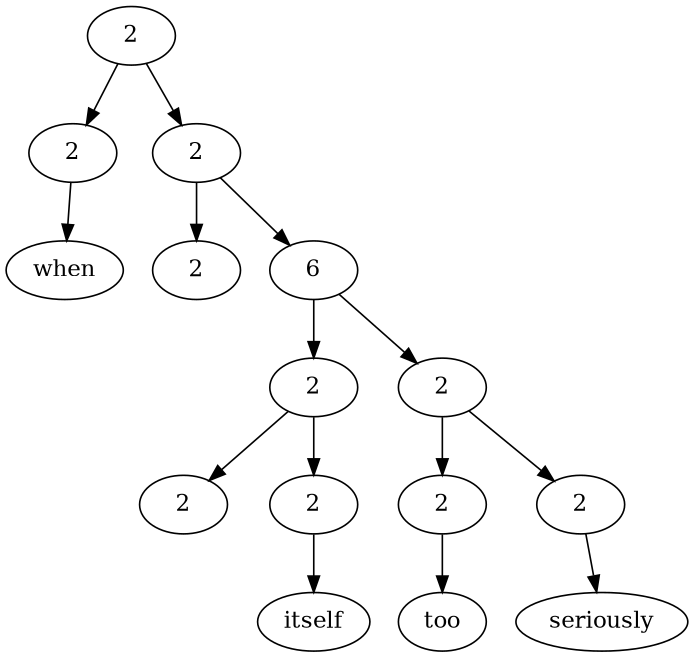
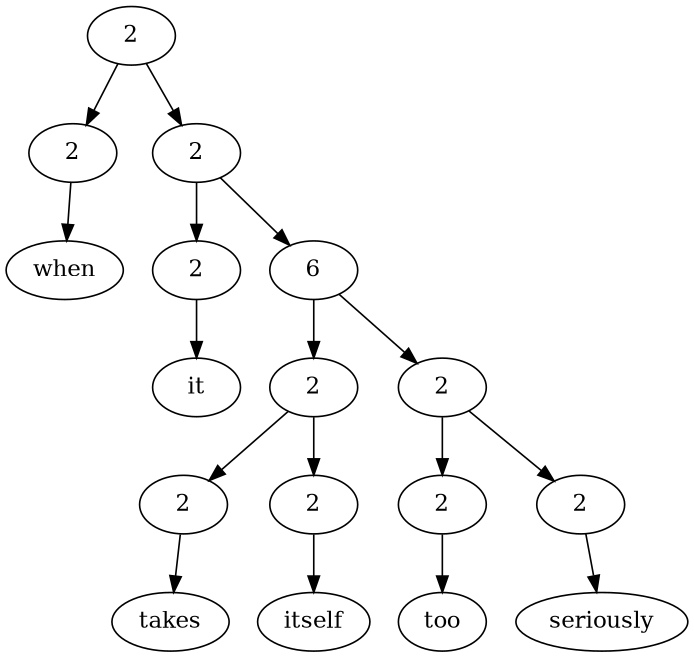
node "it": added
node "takes": added
